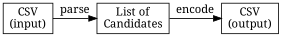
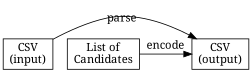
edge "CSV (input)" -> "List of Candidates": now "CSV (input)" -> "CSV (output)"
